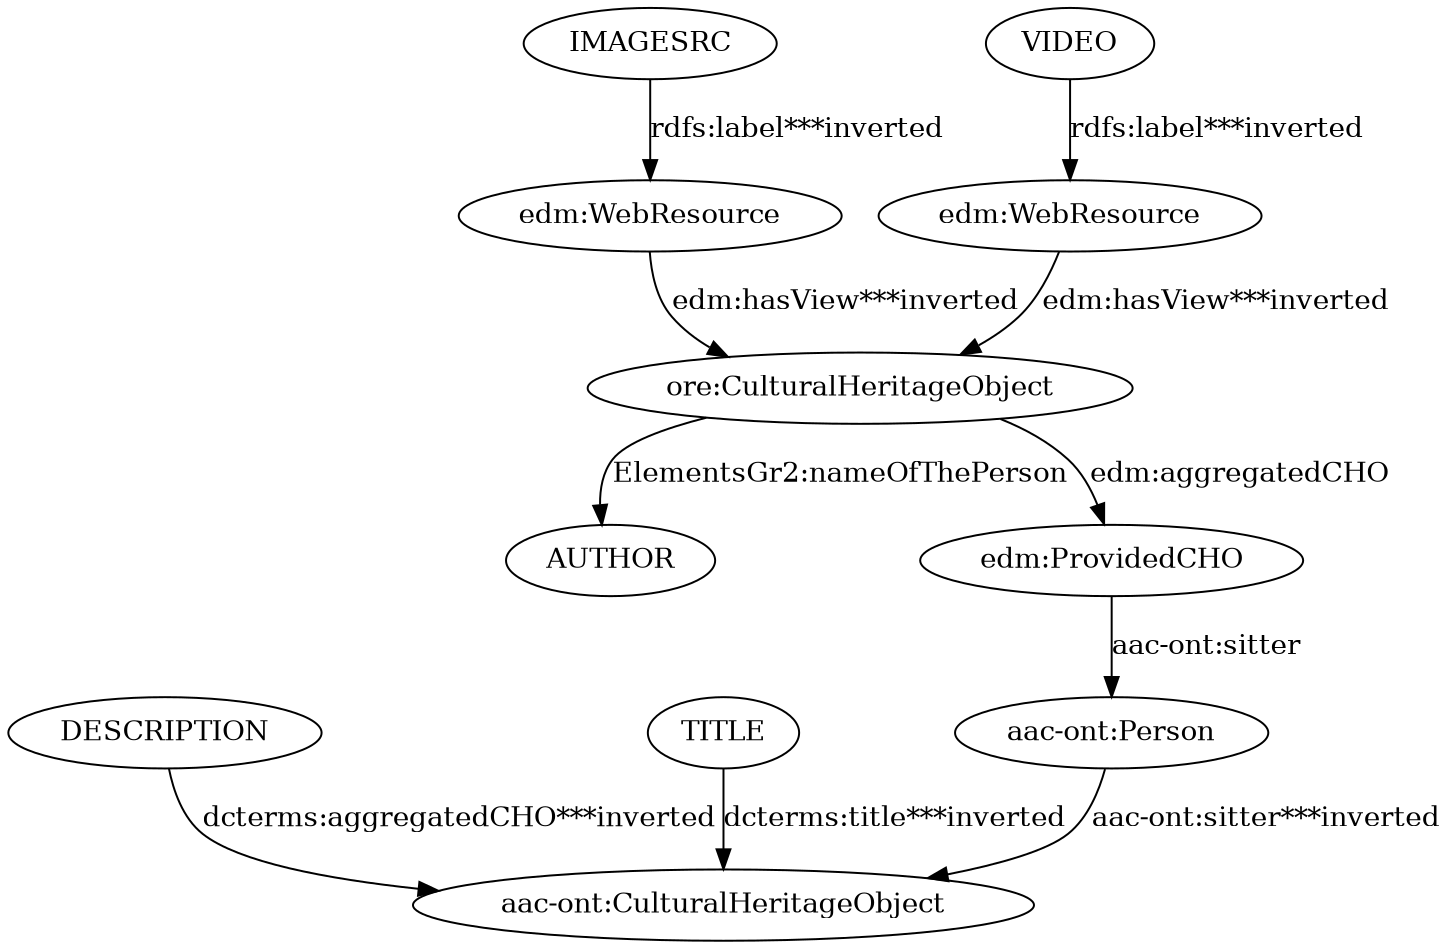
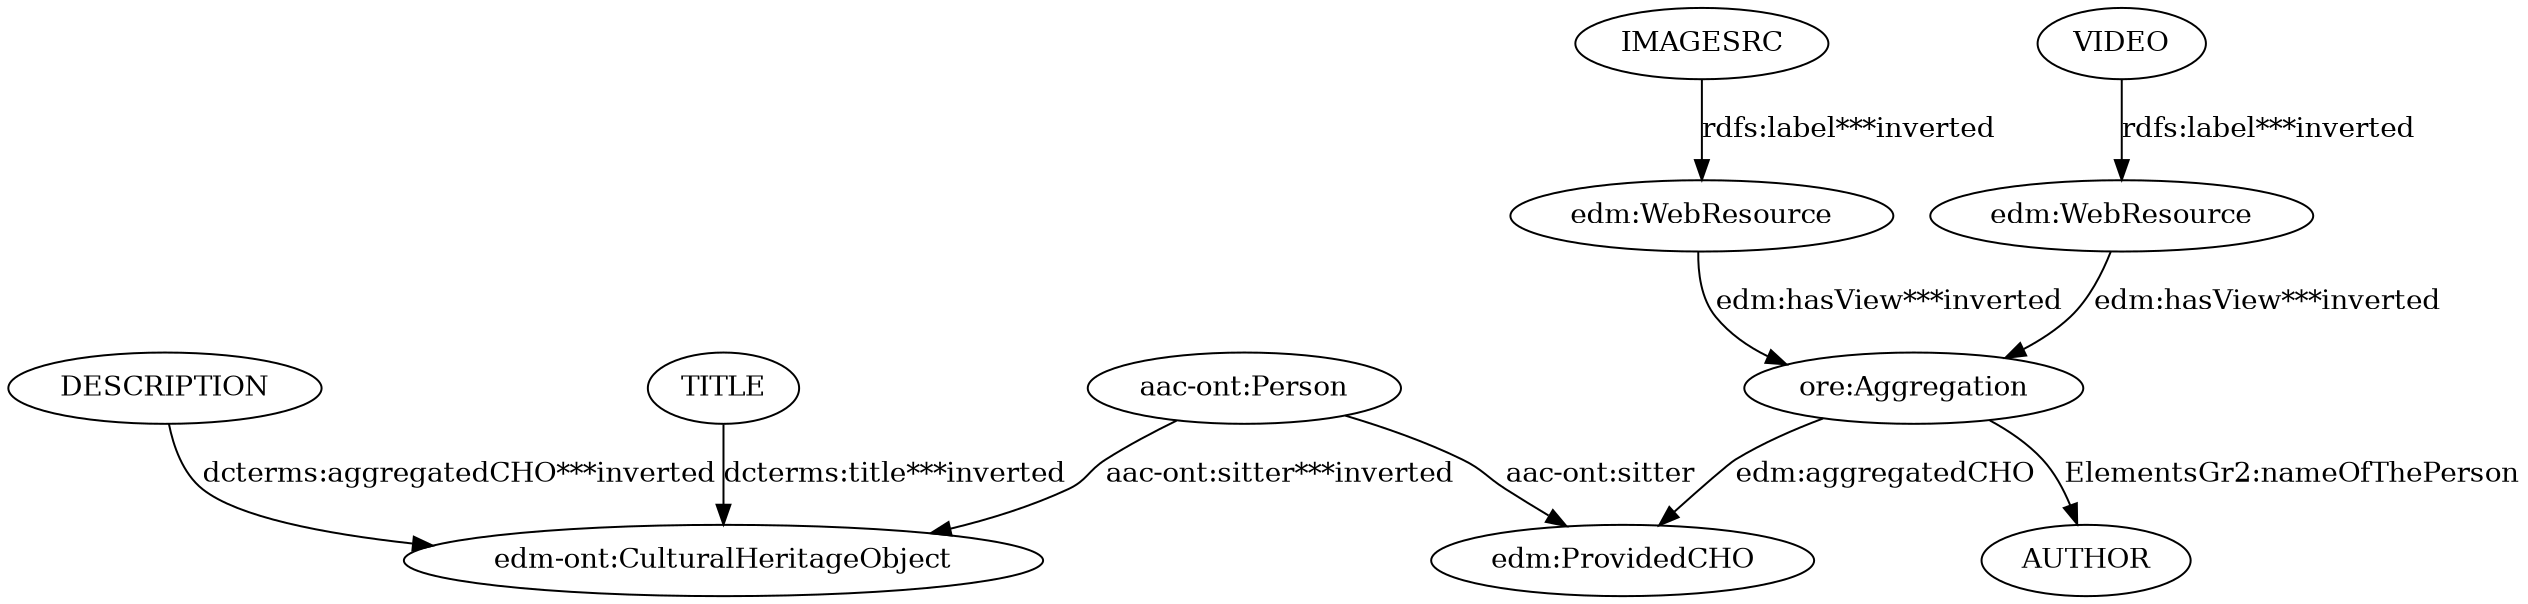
node "ore:CulturalHeritageObject": label "ore:CulturalHeritageObject" -> "ore:Aggregation"
edge "edm:ProvidedCHO" -> "aac-ont:Person": reversed
node "aac-ont:CulturalHeritageObject": label "aac-ont:CulturalHeritageObject" -> "edm-ont:CulturalHeritageObject"
